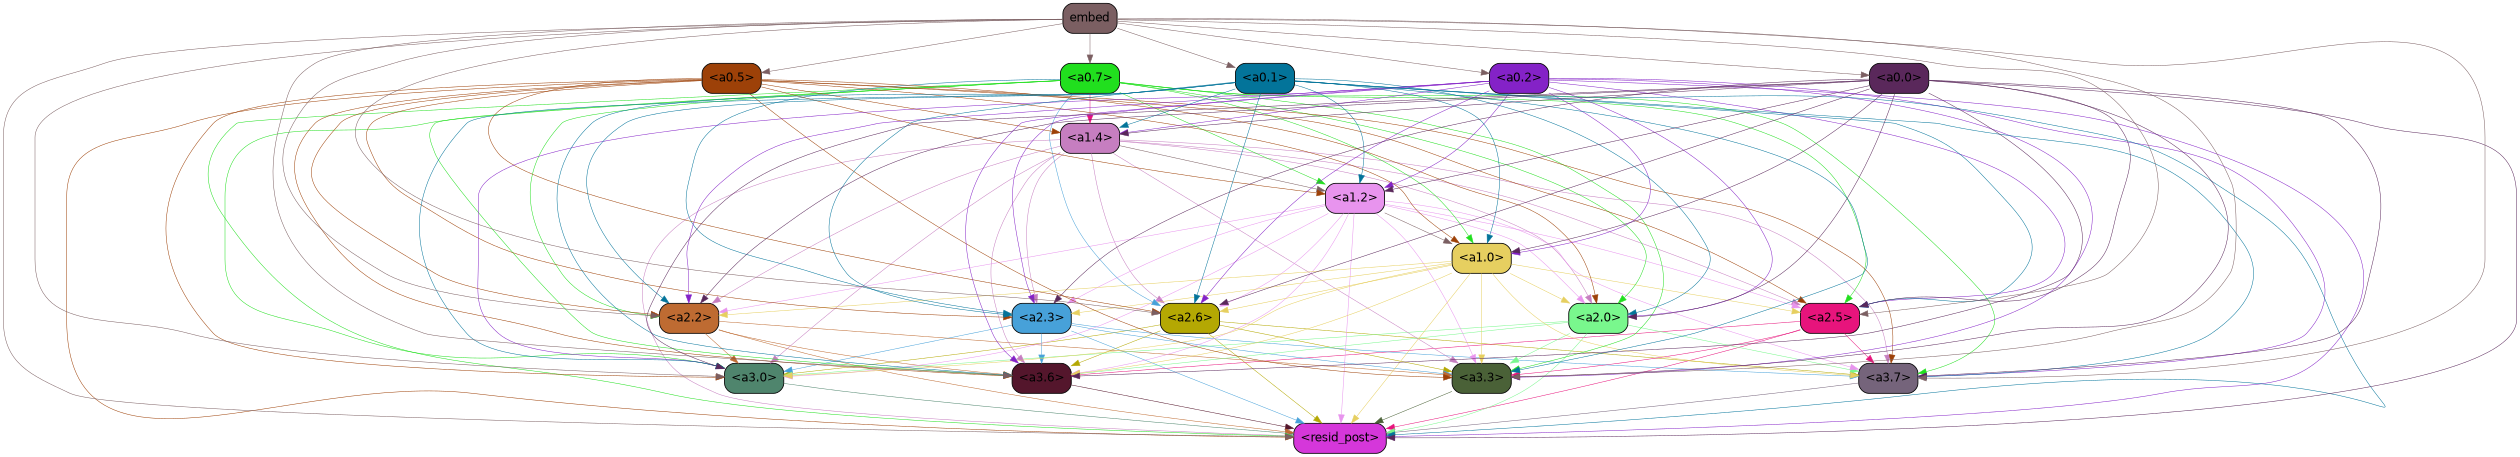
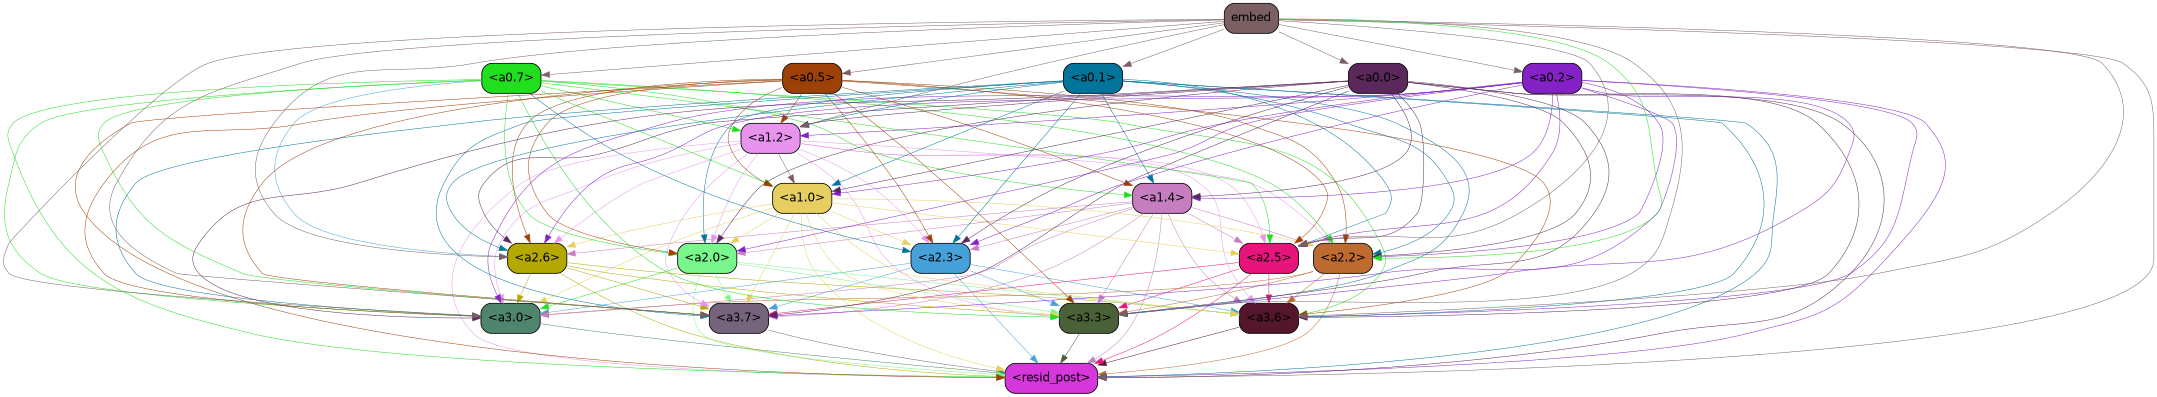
edge "embed" -> "<a2.2>": color #7b5f62 -> #21df1e
edge "<a0.7>" -> "<a1.4>": color #e7147c -> #21df1e
edge "<a1.4>" -> "<a1.2>": now "embed" -> "<a1.2>"
edge "<a2.0>" -> "<a3.0>": color #79f78d -> #21df1e
